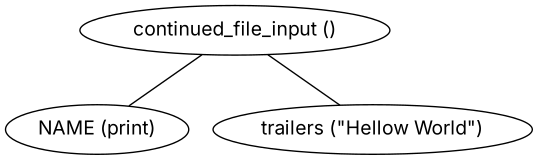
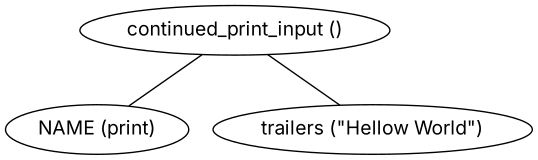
node "continued_file_input ()": label "continued_file_input ()" -> "continued_print_input ()"
